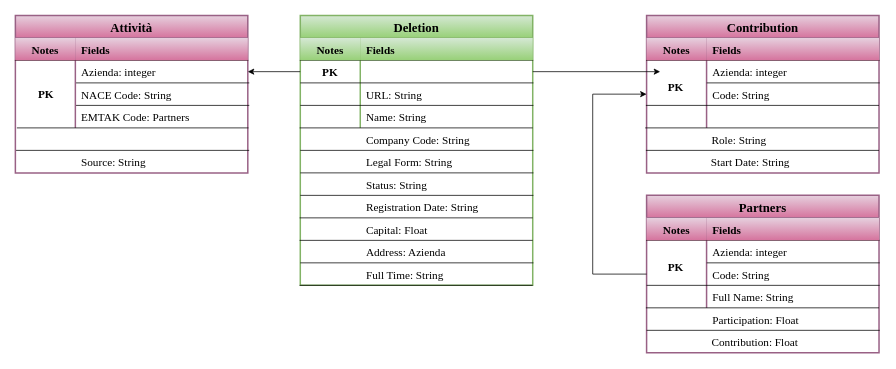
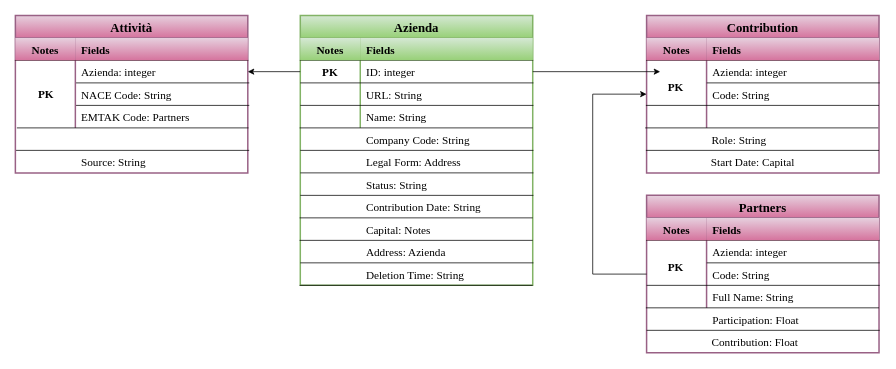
node "Deletion": label "Deletion" -> "Azienda"
node "ID: integer": added
node "Legal Form: String": label "Legal Form: String" -> "Legal Form: Address"
node "Start Date: String": label "Start Date: String" -> "Start Date: Capital"
node "Registration Date: String": label "Registration Date: String" -> "Contribution Date: String"
node "Capital: Float": label "Capital: Float" -> "Capital: Notes"
node "Full Time: String": label "Full Time: String" -> "Deletion Time: String"
